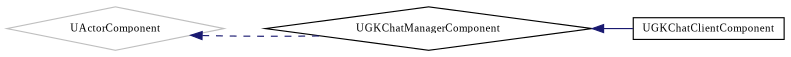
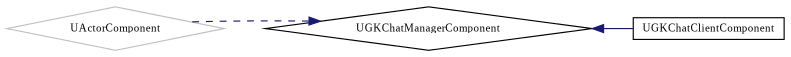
edge "UGKChatManagerComponent" -> "UActorComponent": reversed
